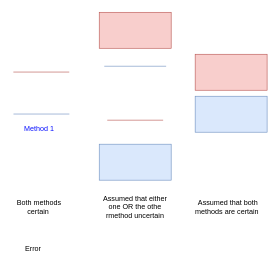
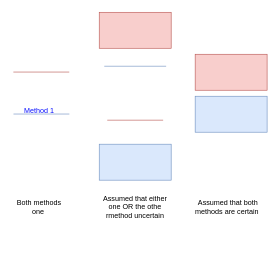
node "Method 1": moved (39, 129) -> (39, 111)
node "Both methods certain": label "Both methods certain" -> "Both methods one"
node "Error": removed
